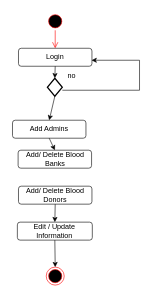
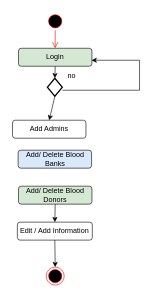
node "Login": fillcolor #ffffff -> #d5e8d4
edge "Add Admins" -> "Add/ Delete Blood Banks": removed
node "Add/ Delete Blood Banks": fillcolor #ffffff -> #dae8fc
node "Add/ Delete Blood Donors": fillcolor #ffffff -> #d5e8d4
node "Edit / Update Information": label "Edit / Update Information" -> "Edit / Add Information"
